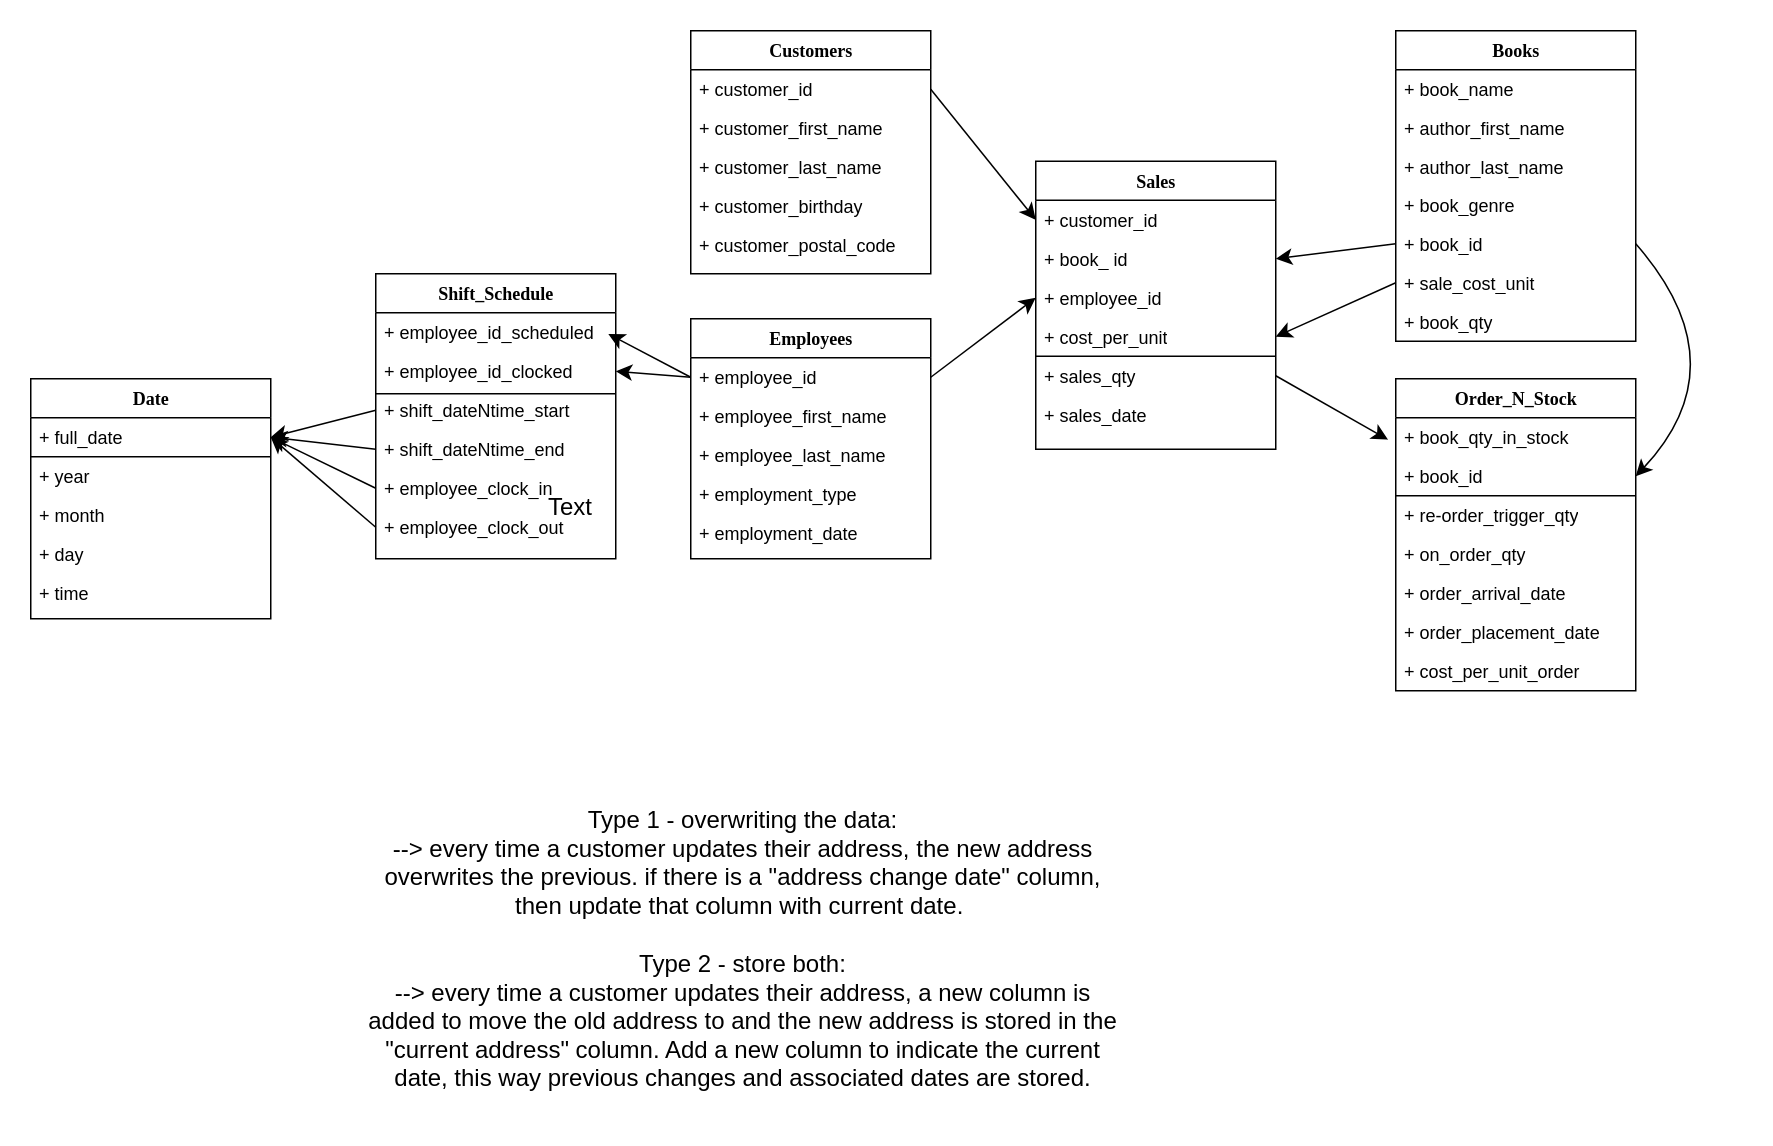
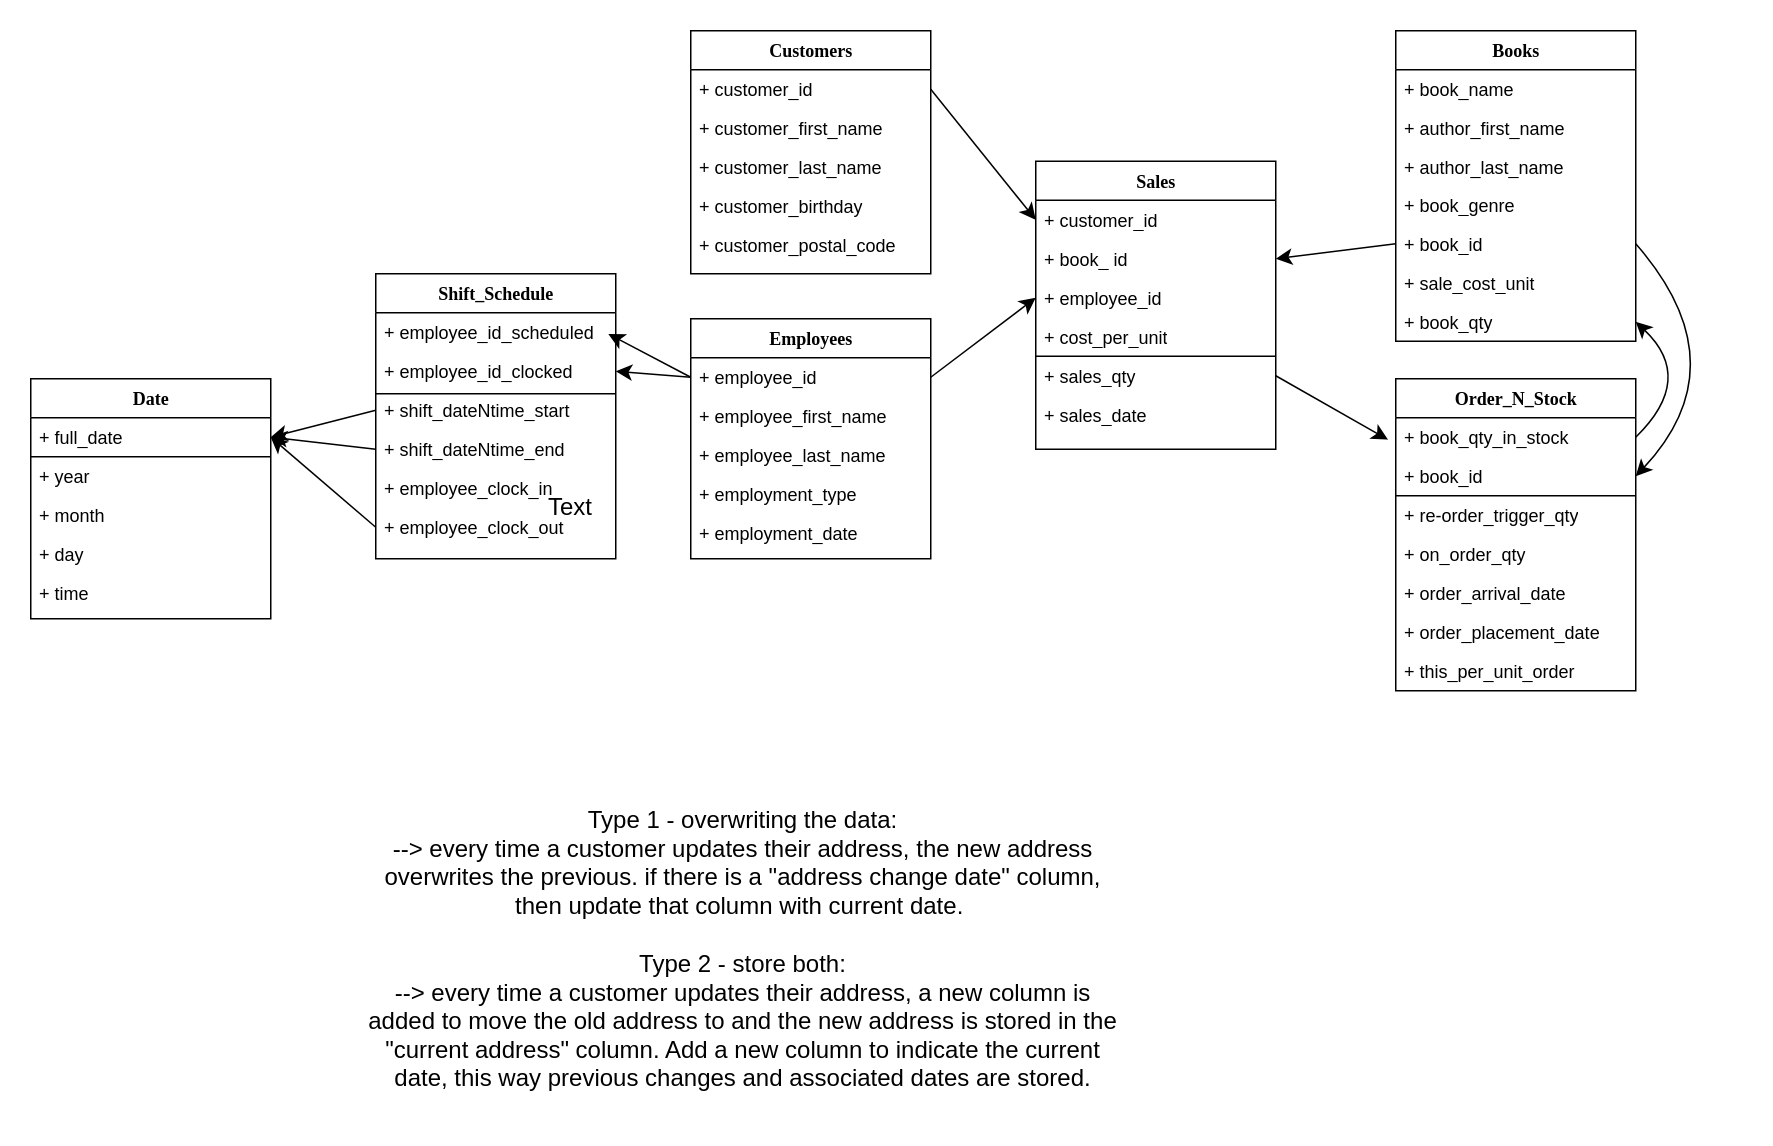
edge "+ sale_cost_unit" -> "+ cost_per_unit": removed
edge "+ book_qty_in_stock" -> "+ book_qty": added
edge "+ employee_clock_in" -> "+ full_date": removed
node "+ cost_per_unit_order": label "+ cost_per_unit_order" -> "+ this_per_unit_order"
